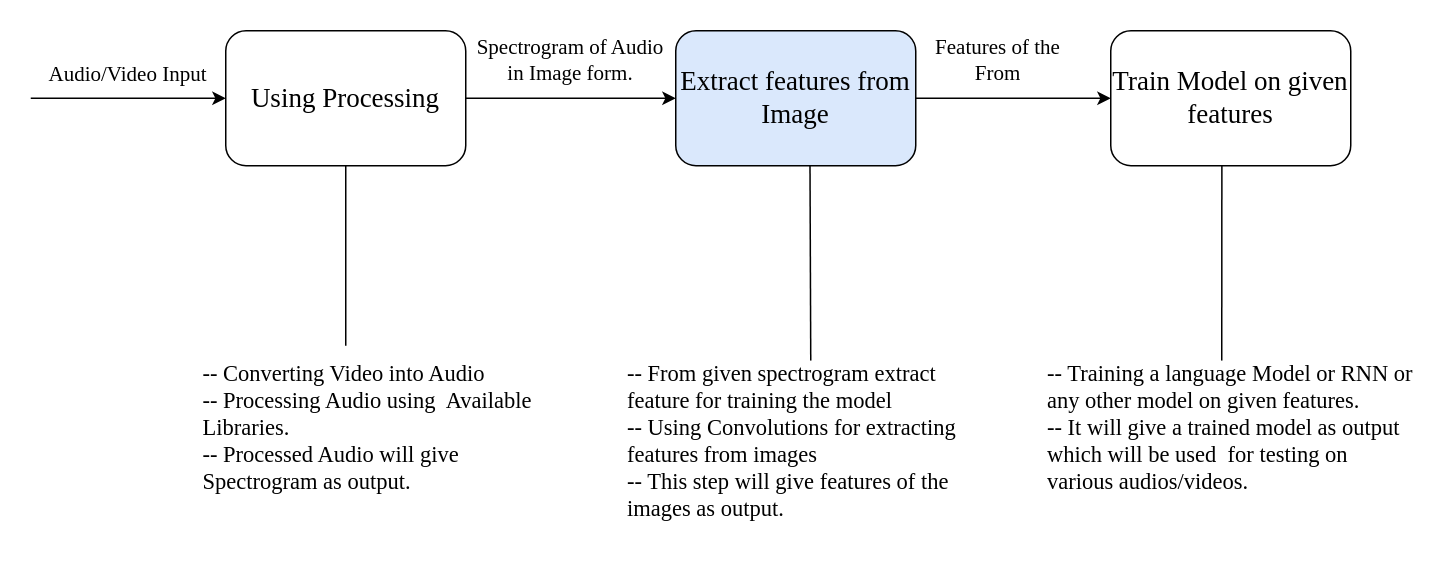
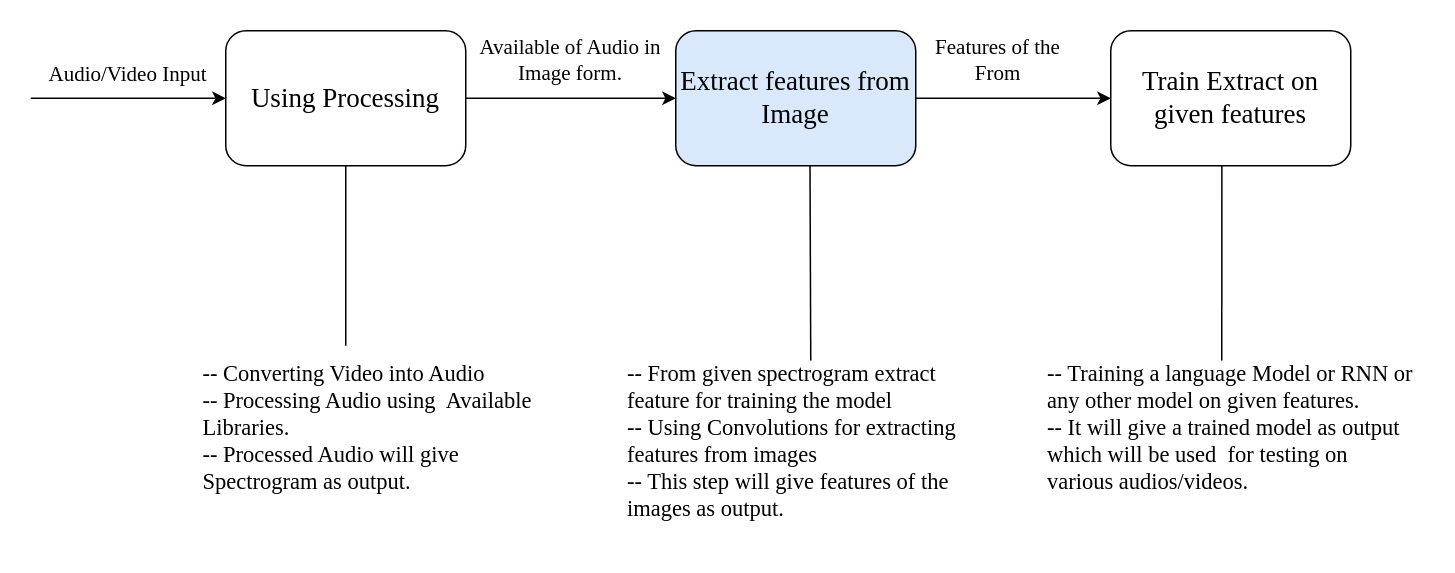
node "Spectrogram of Audio in Image form.": label "Spectrogram of Audio in Image form." -> "Available of Audio in Image form."
node "Train Model on given features": label "Train Model on given features" -> "Train Extract on given features"
